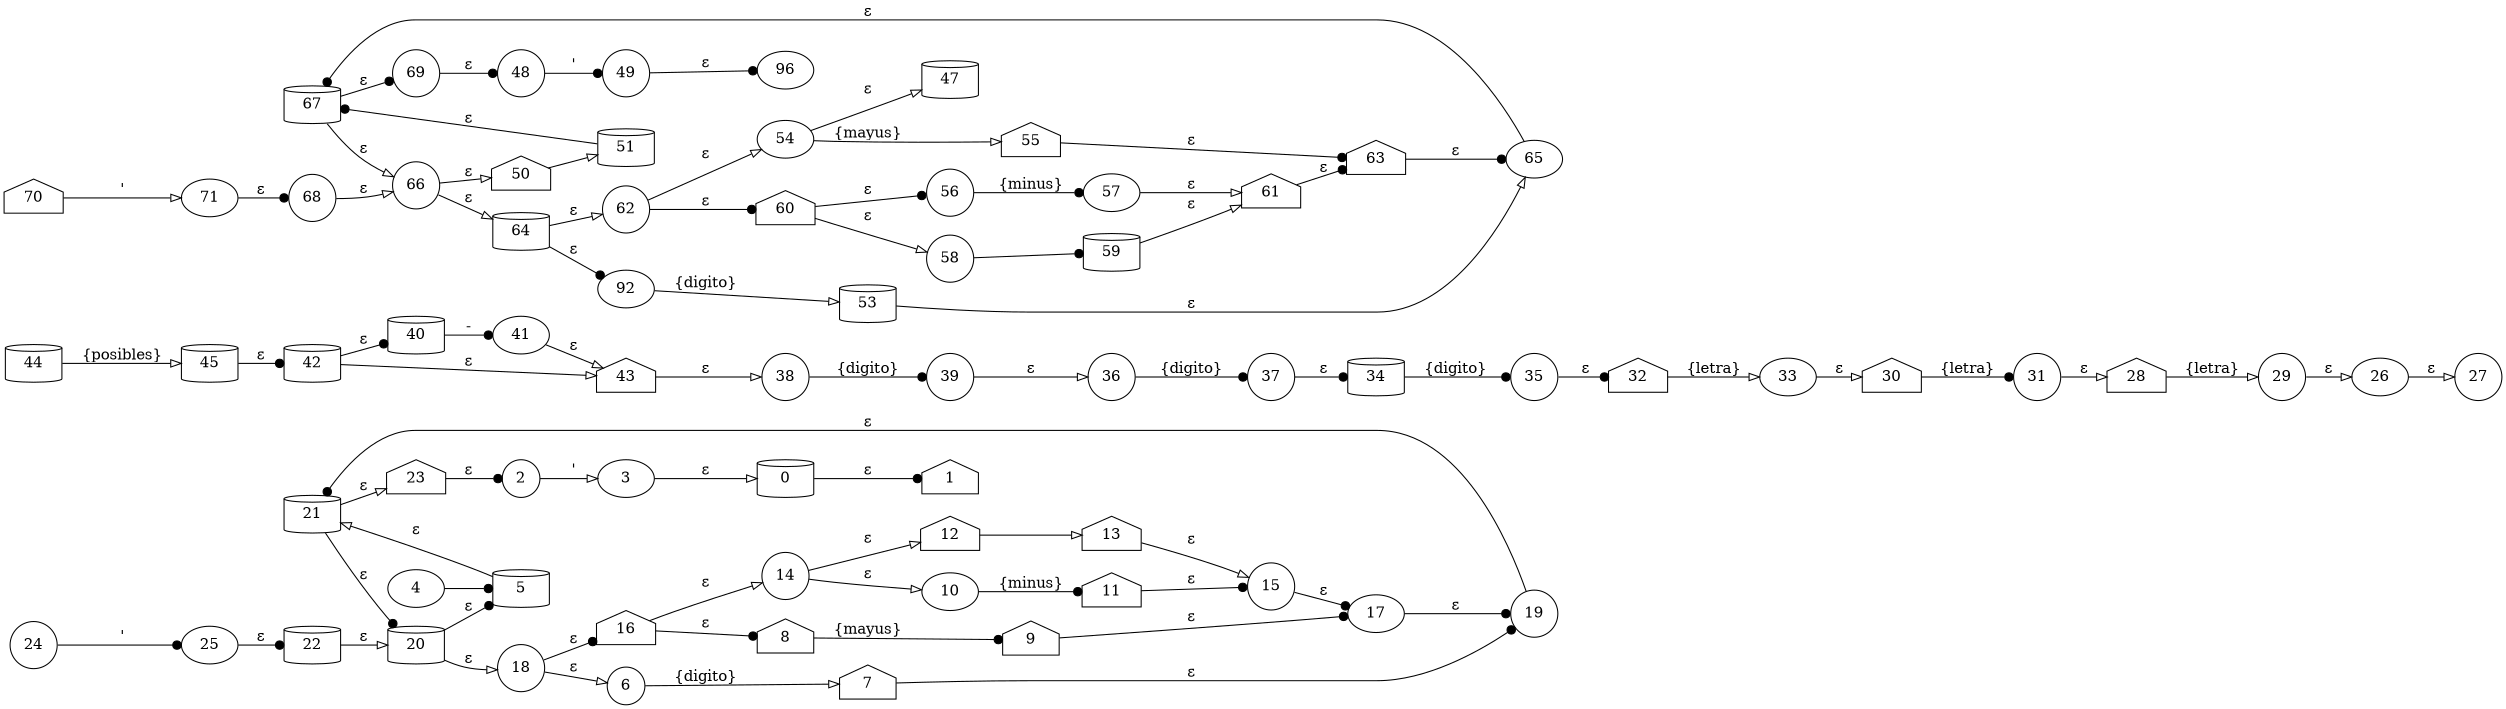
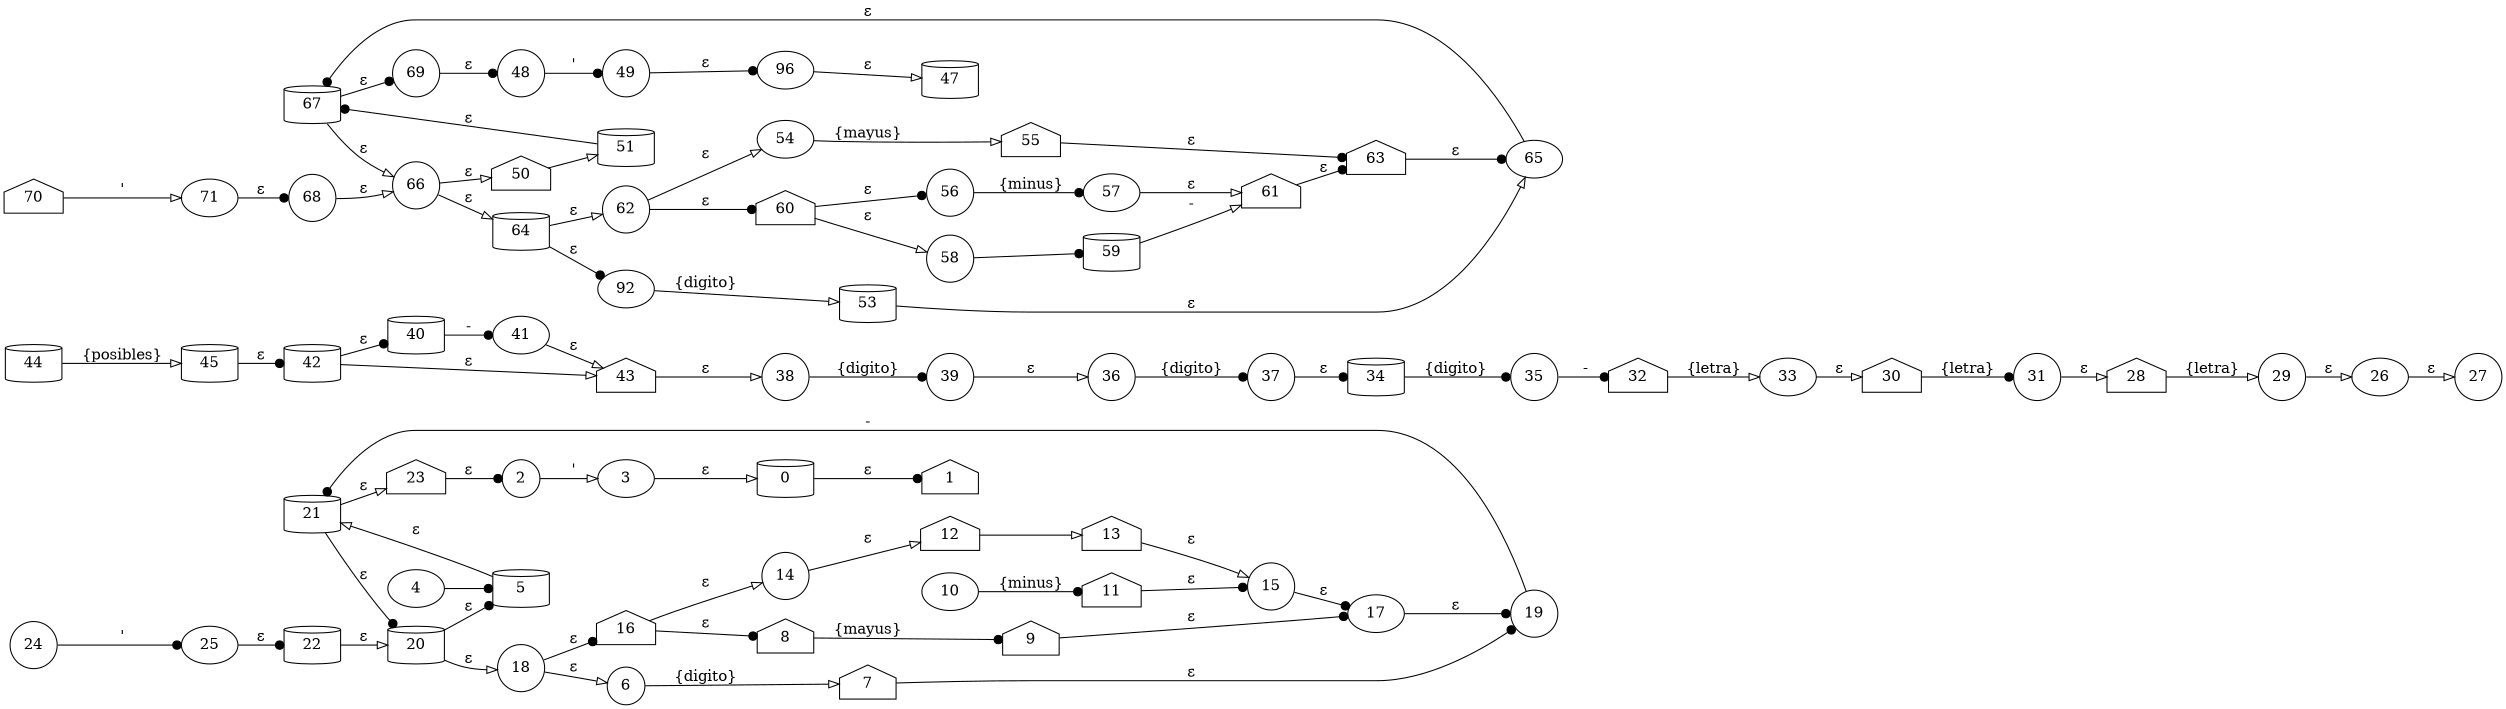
edge "54" -> "47": now "96" -> "47"
edge "59" -> "61": label "ε" -> "-"
edge "35" -> "32": label "ε" -> "-"
edge "19" -> "21": label "ε" -> "-"
edge "14" -> "10": removed, label "ε"
